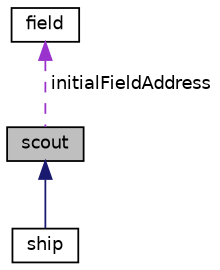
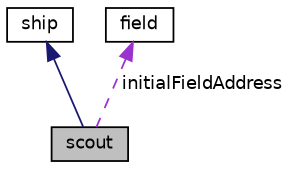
edge "ship" -> "scout": reversed
